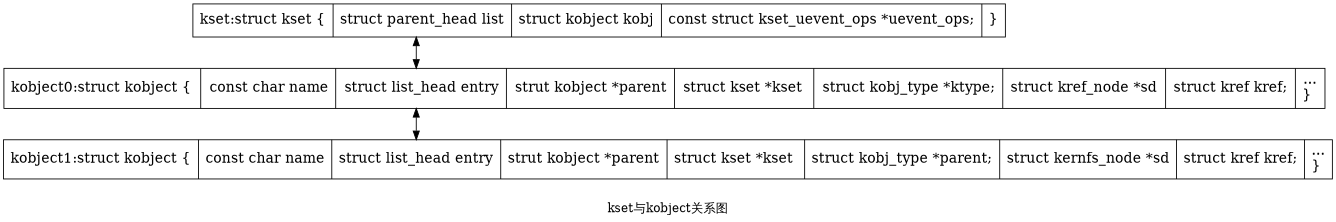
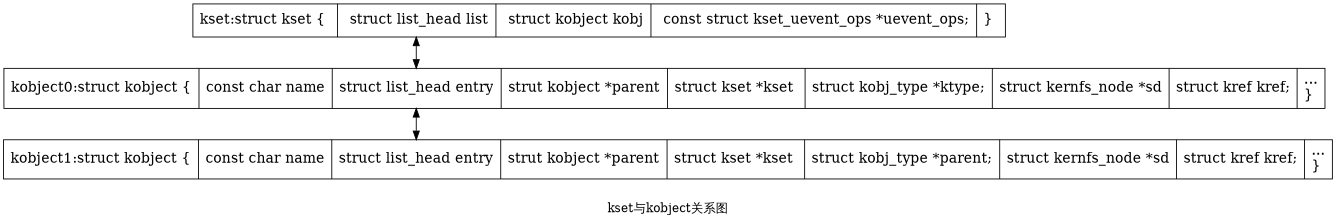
node "kset:struct kset {": text "struct parent_head list" -> "struct list_head list"
node "kobject0:struct kobject {": text "struct kref_node *sd" -> "struct kernfs_node *sd"
